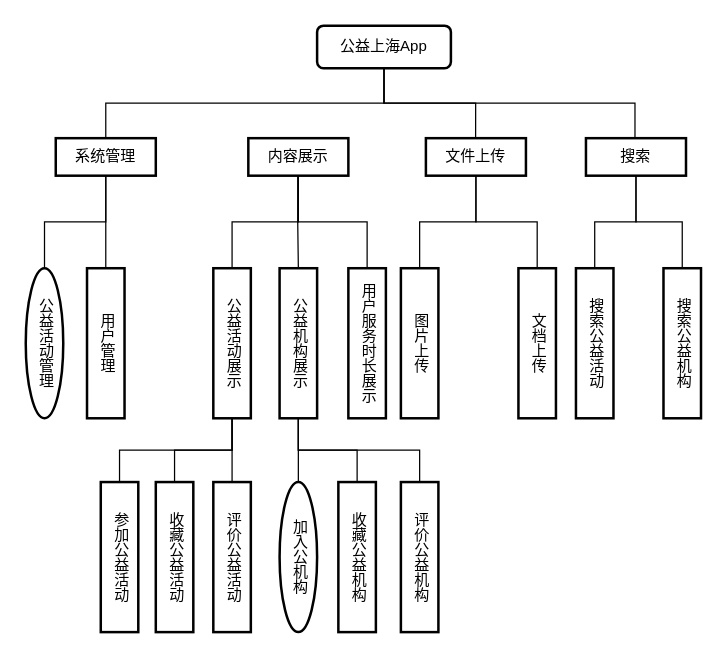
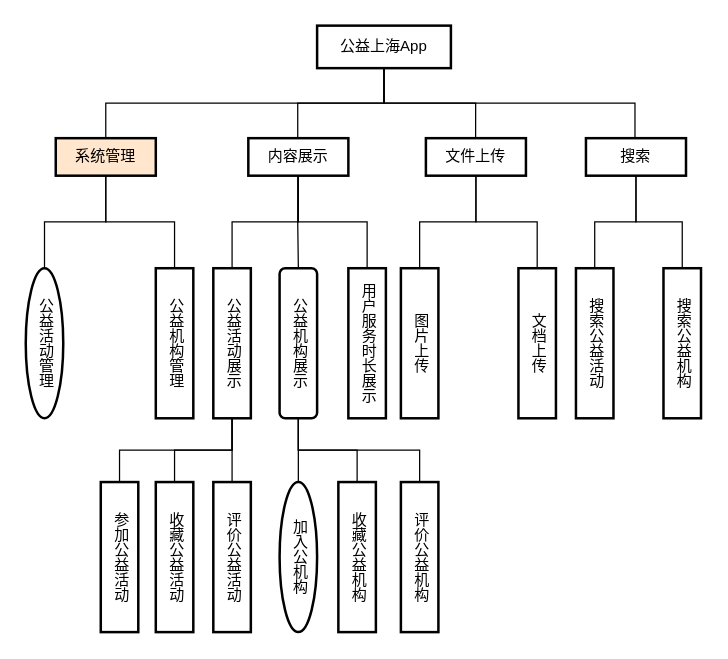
node "公益上海App": shape rounded rectangle -> rectangle
edge "公益上海App" -- "内容展示": added
node "系统管理": fillcolor #ffffff -> #ffe6cc
edge "系统管理" -- "公益机构管理": added
edge "系统管理" -- "用户管理": removed
node "用户管理": removed
node "公益机构管理": added
node "公益机构展示": shape rectangle -> rounded rectangle
